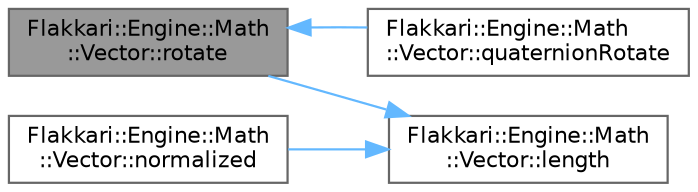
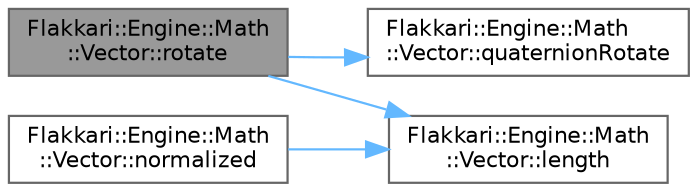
edge "Flakkari::Engine::Math ::Vector::quaternionRotate" -> "Flakkari::Engine::Math ::Vector::rotate": reversed
